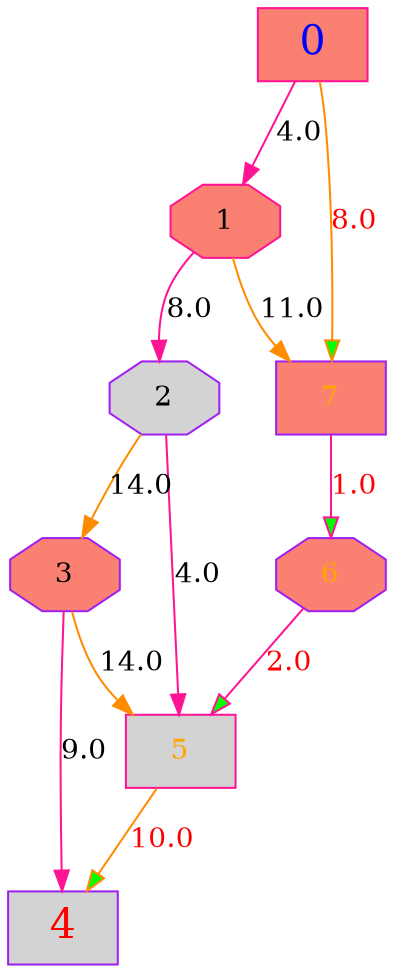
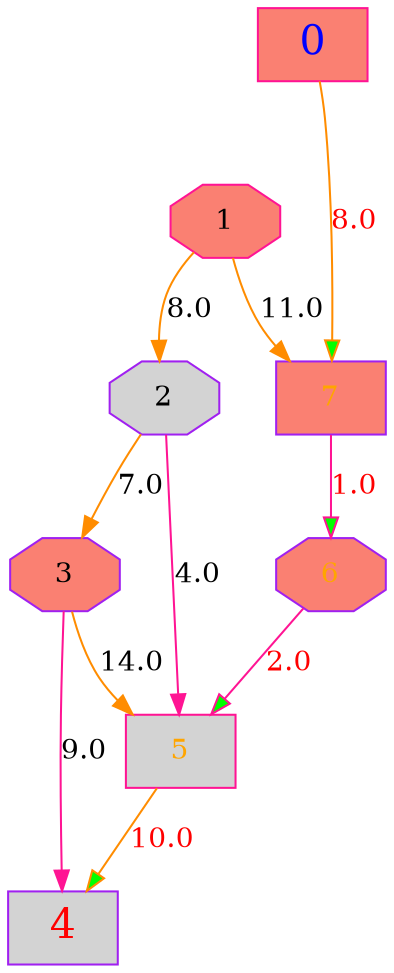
edge "0" -> "1": removed, label "4.0"
edge "1" -> "2": color deeppink -> darkorange
edge "2" -> "3": label "14.0" -> "7.0"
